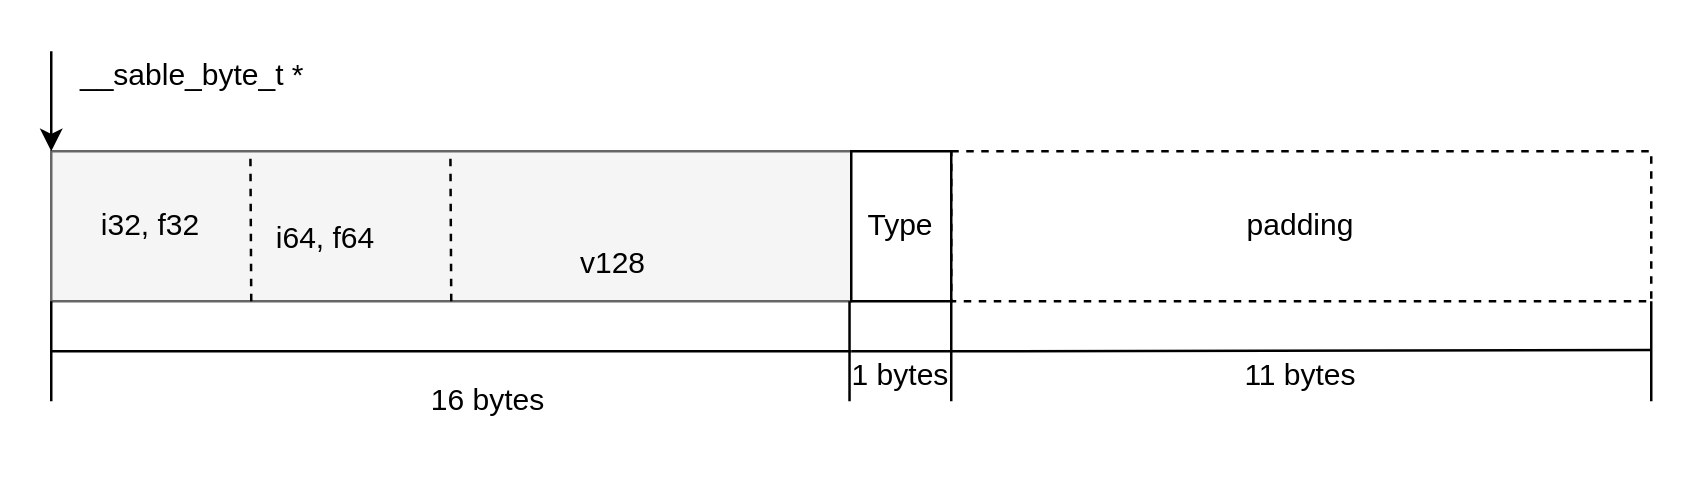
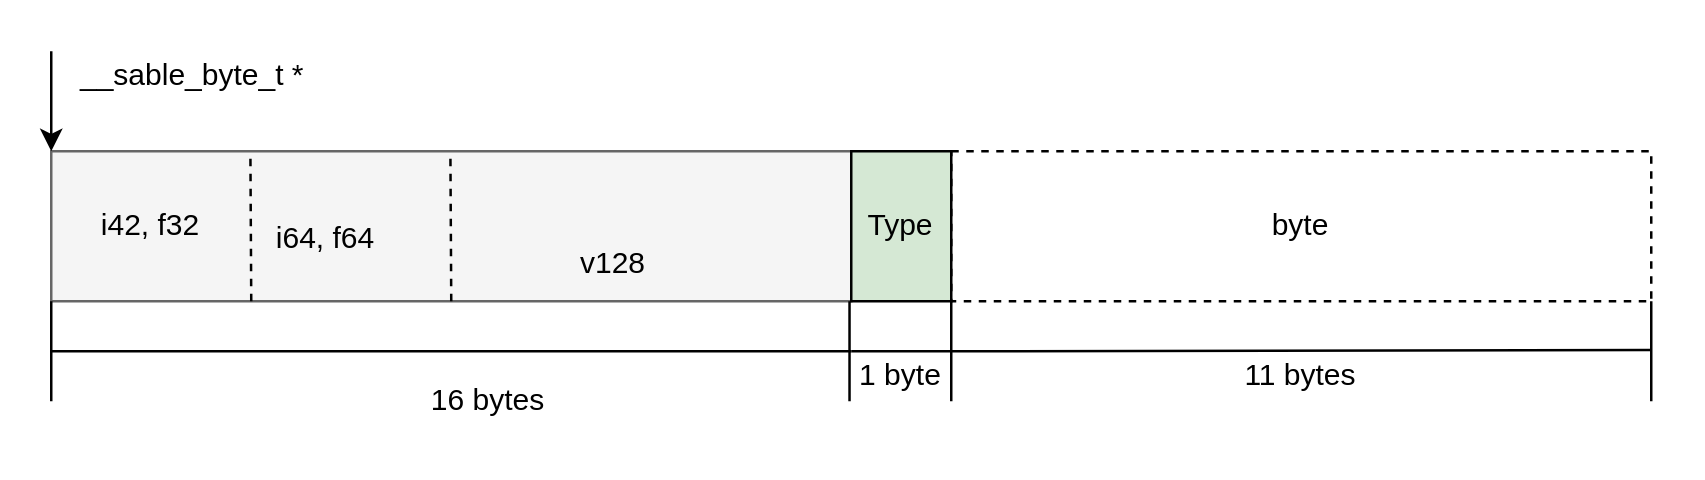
node "i32, f32": label "i32, f32" -> "i42, f32"
node "Type": fillcolor #ffffff -> #d5e8d4
node "padding": label "padding" -> "byte"
node "1 bytes": label "1 bytes" -> "1 byte"
